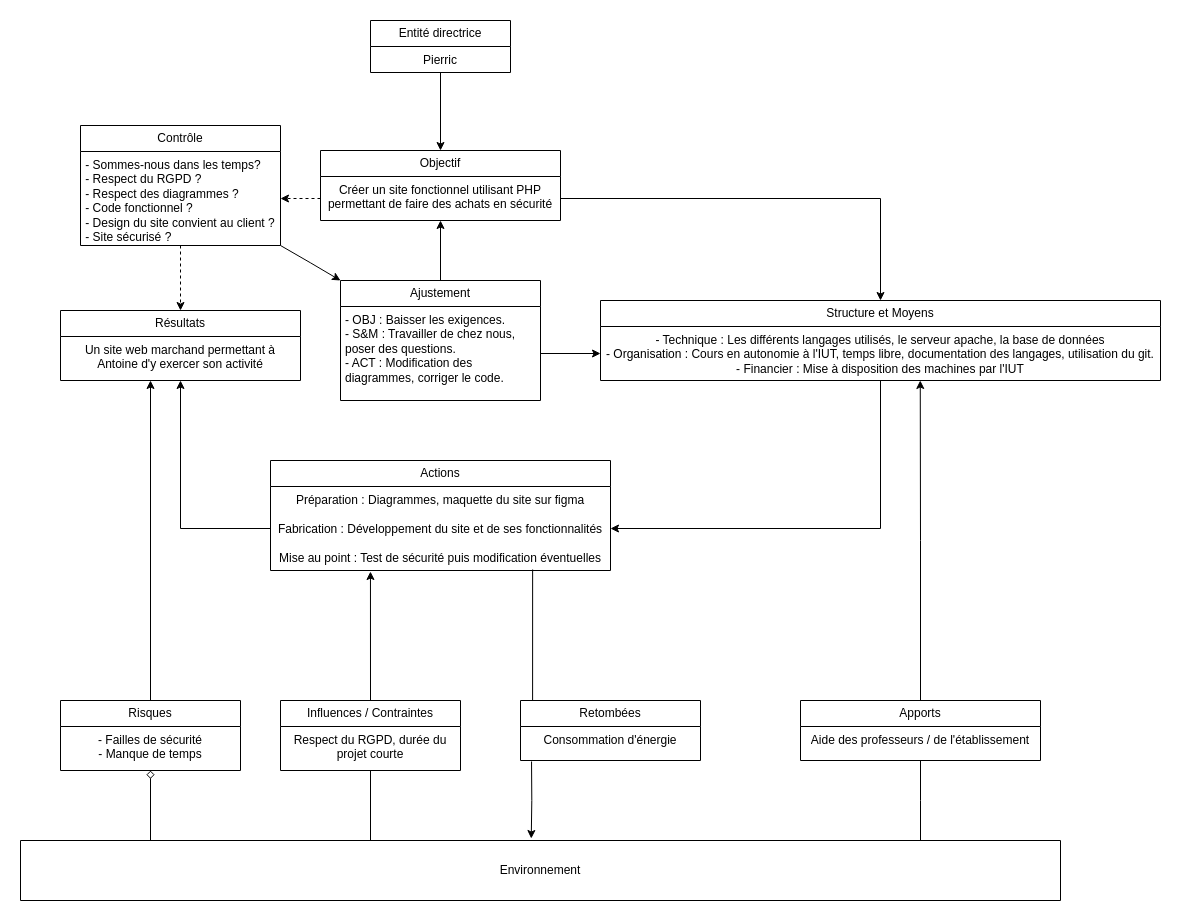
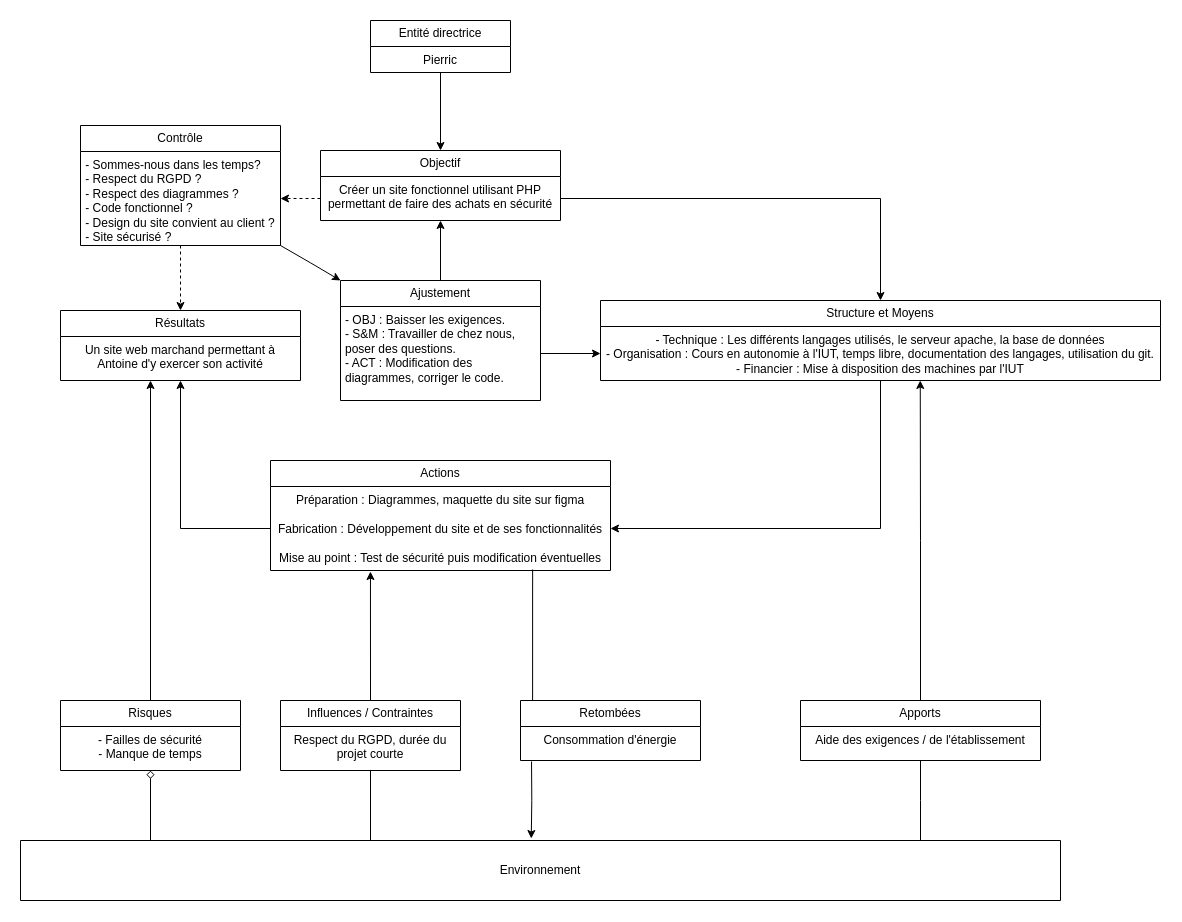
node "Aide des professeurs / de l'établissement": label "Aide des professeurs / de l'établissement" -> "Aide des exigences / de l'établissement"
